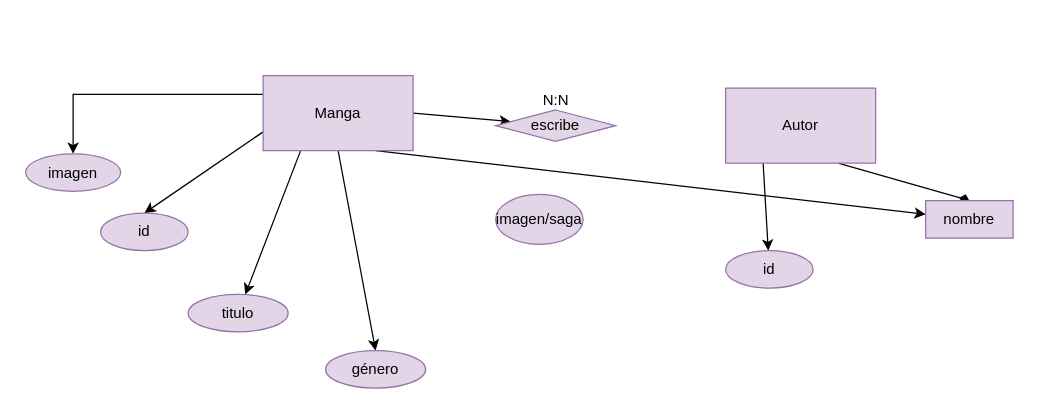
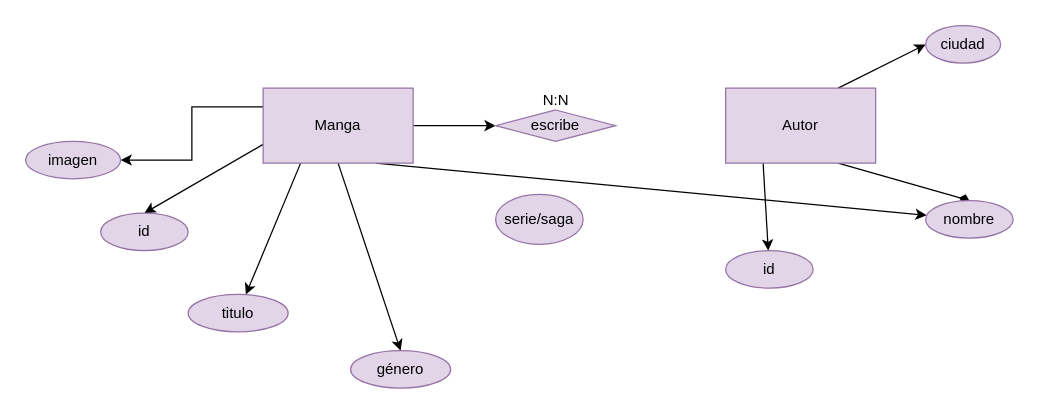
node "ciudad": added
edge "Autor" -> "ciudad": added
node "Manga": moved (338, 113) -> (338, 126)
node "imagen": moved (73, 173) -> (73, 160)
node "imagen/saga": label "imagen/saga" -> "serie/saga"
node "nombre": shape rectangle -> ellipse
node "género": moved (376, 369) -> (401, 369)
